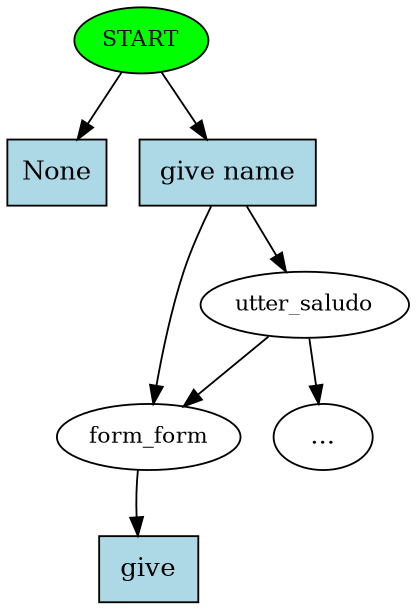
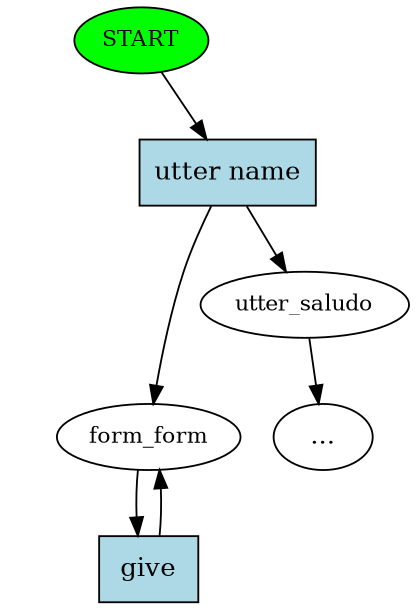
node "None": removed
node "give name": label "give name" -> "utter name"
edge "utter_saludo" -> "form_form": now "give" -> "form_form"
